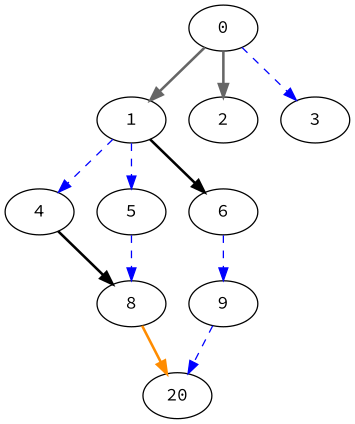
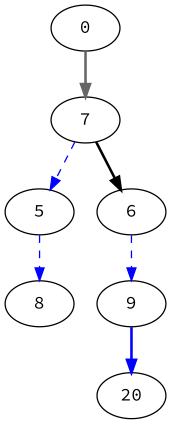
node "1": label "1" -> "7"
node "2": removed
node "3": removed
node "4": removed
edge "8" -> "20": removed
edge "9" -> "20": style dashed -> bold
